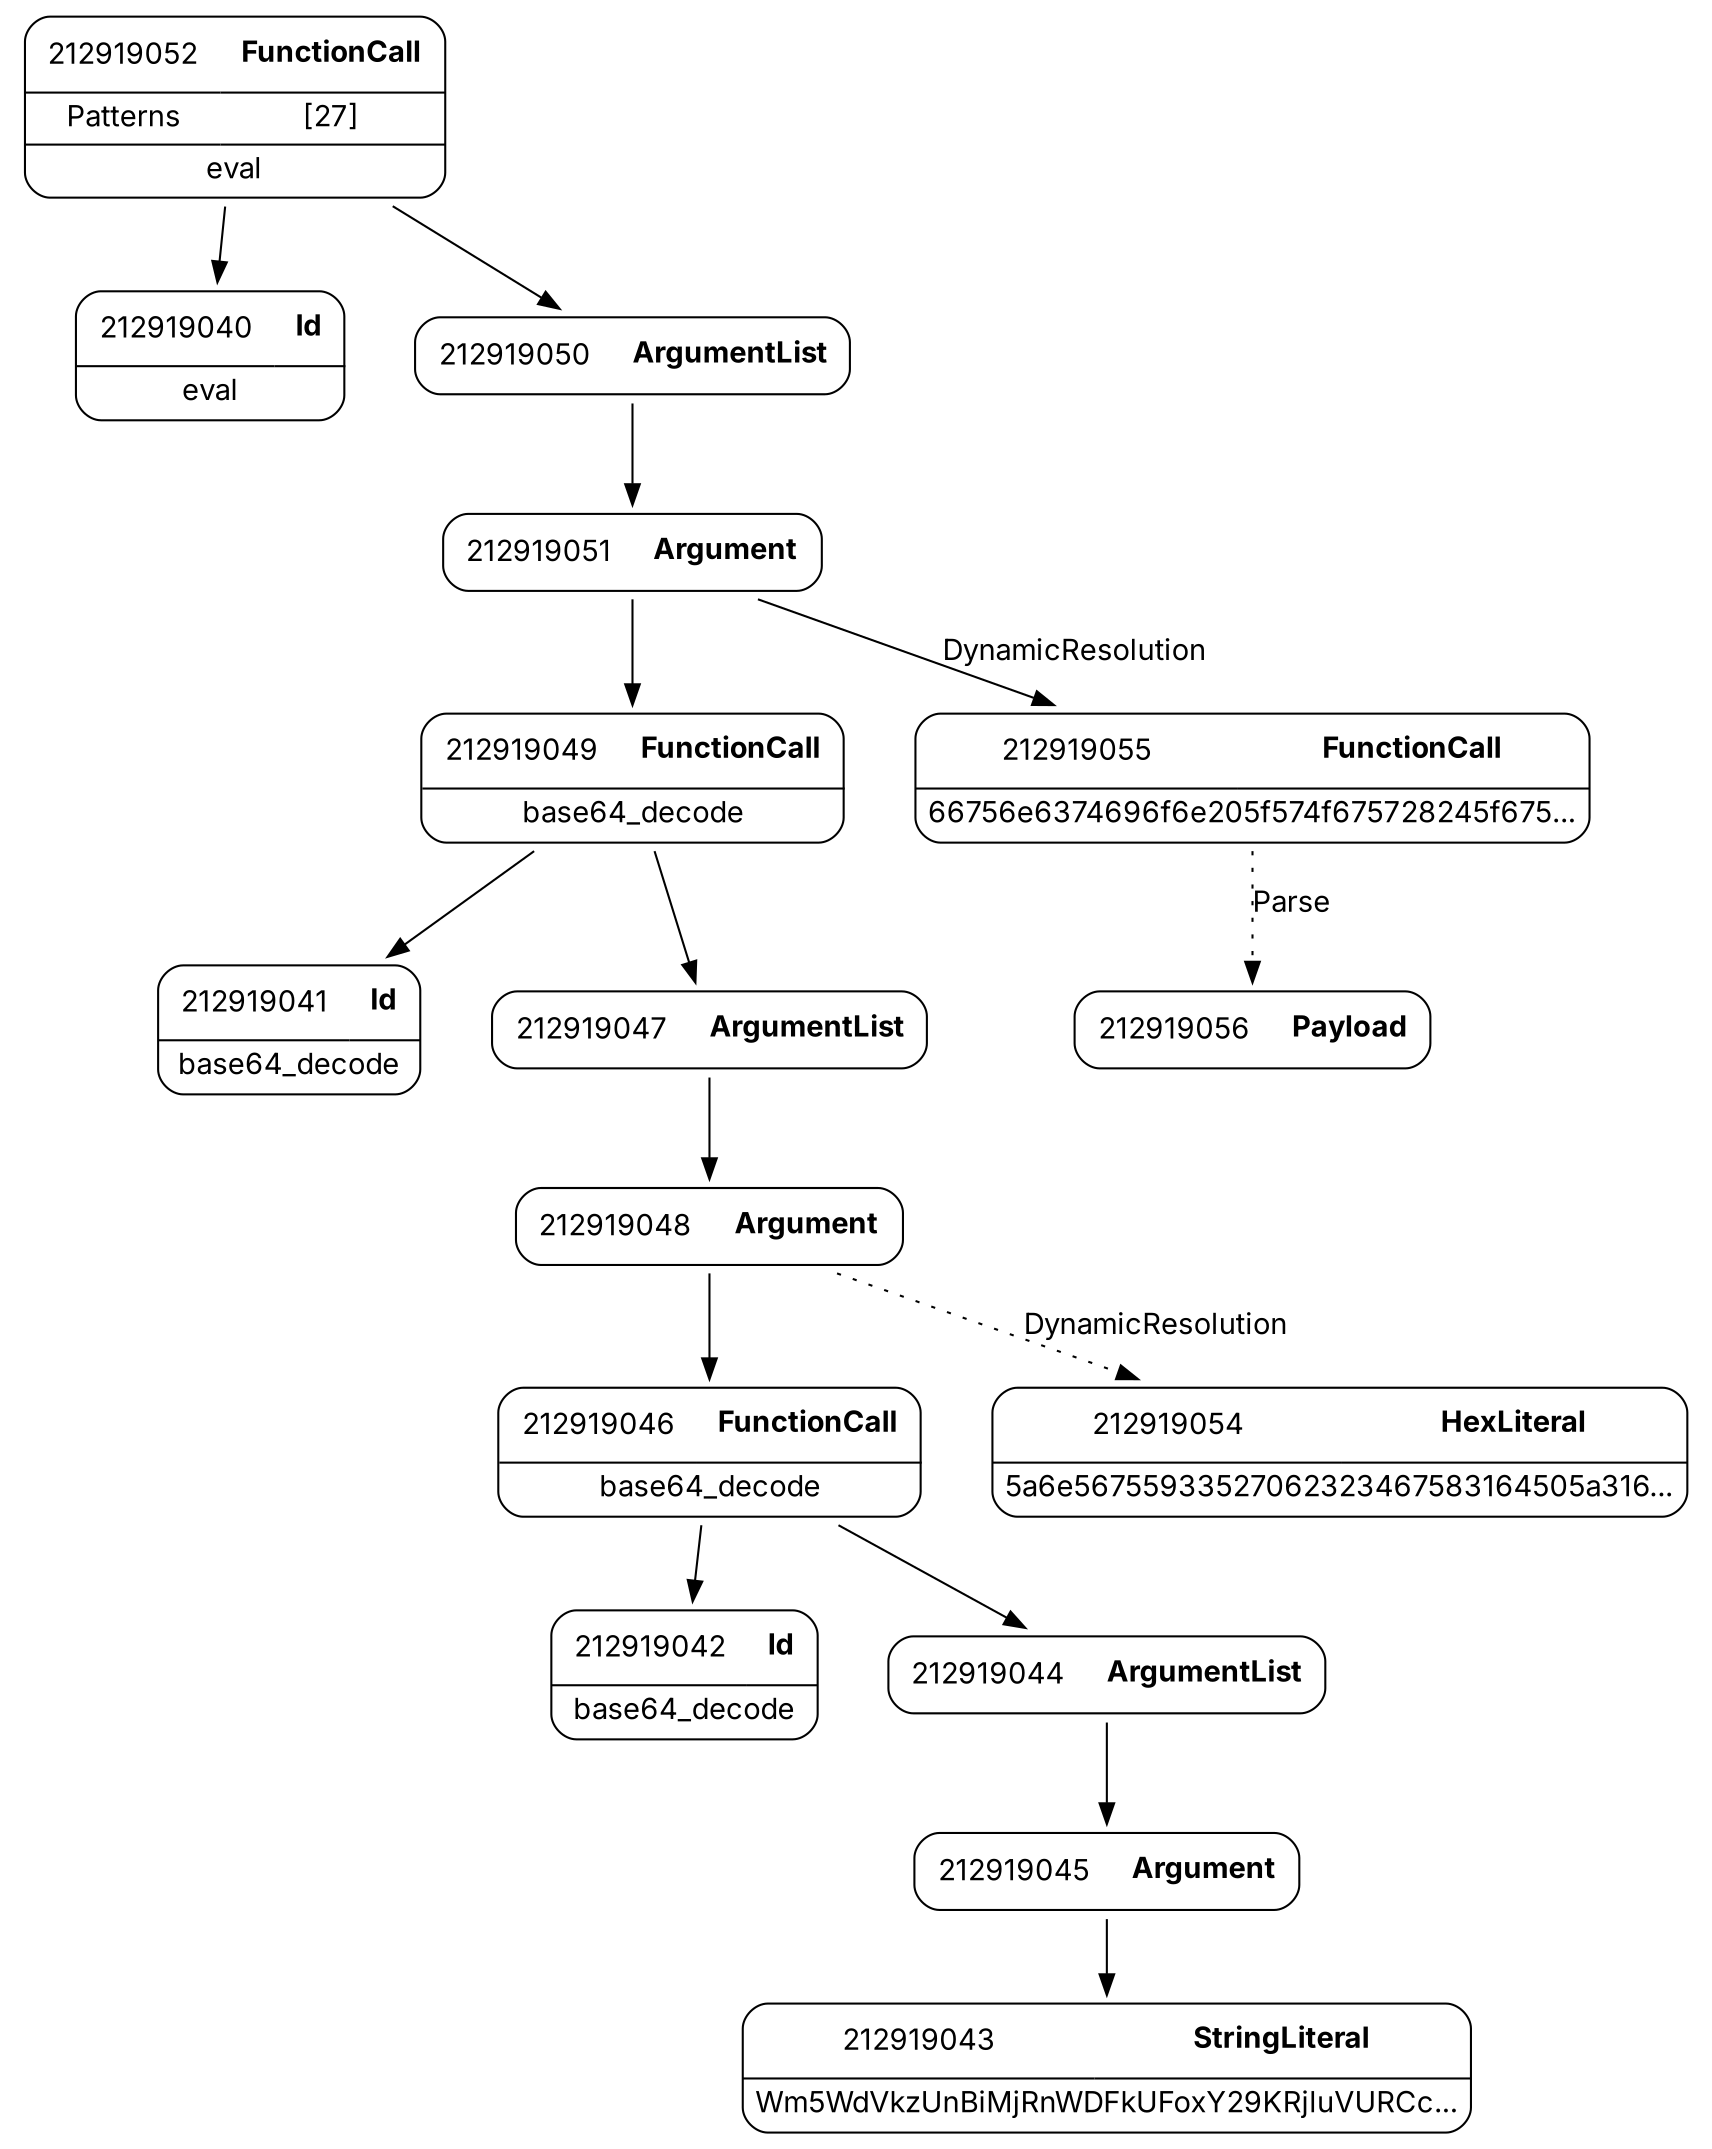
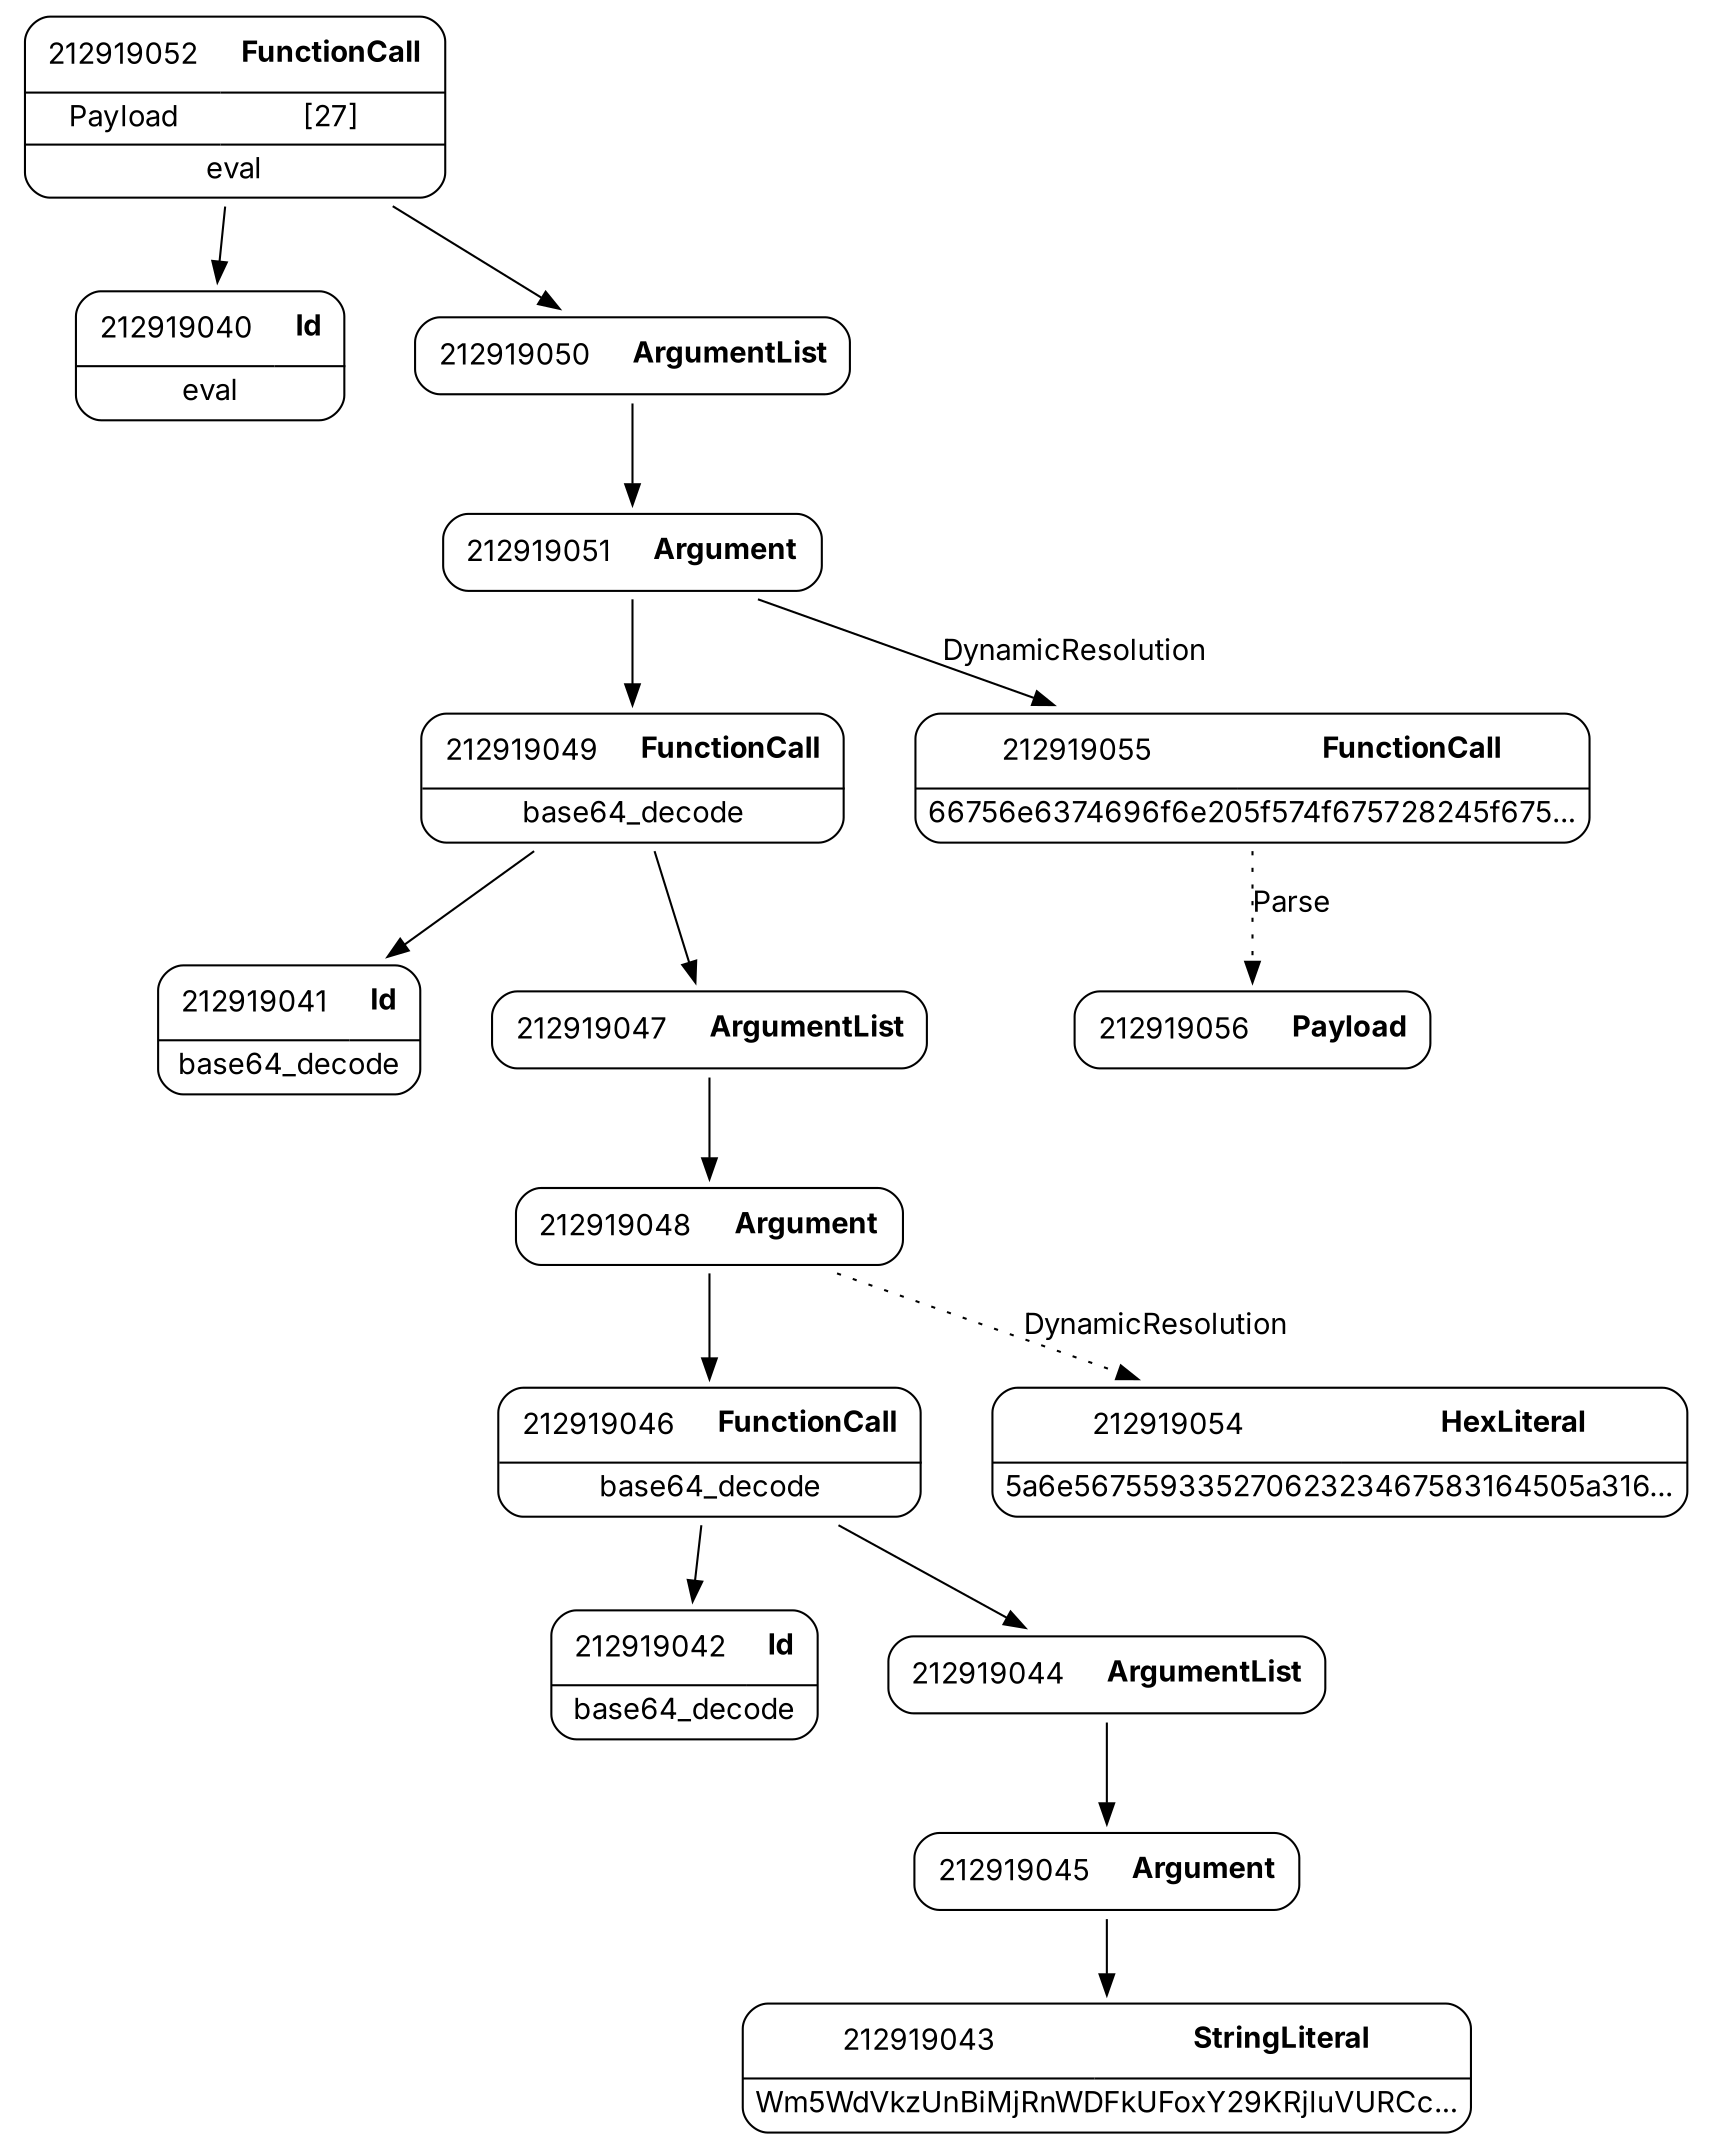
node "212919052": text "Patterns" -> "Payload"
